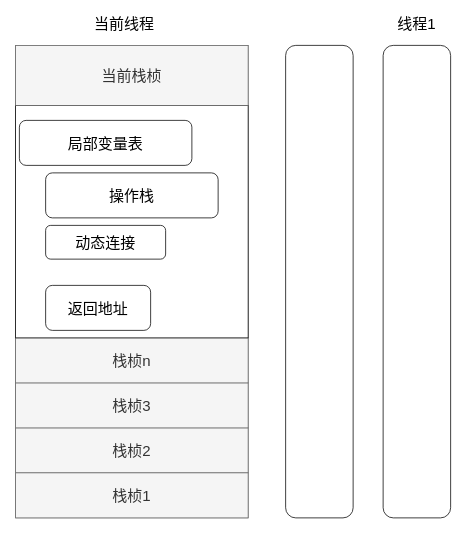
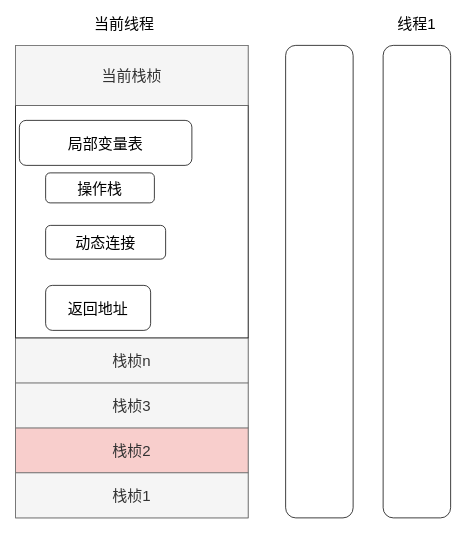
node "操作栈": size 173x45 -> 109x30
node "栈桢2": fillcolor #f5f5f5 -> #f8cecc
